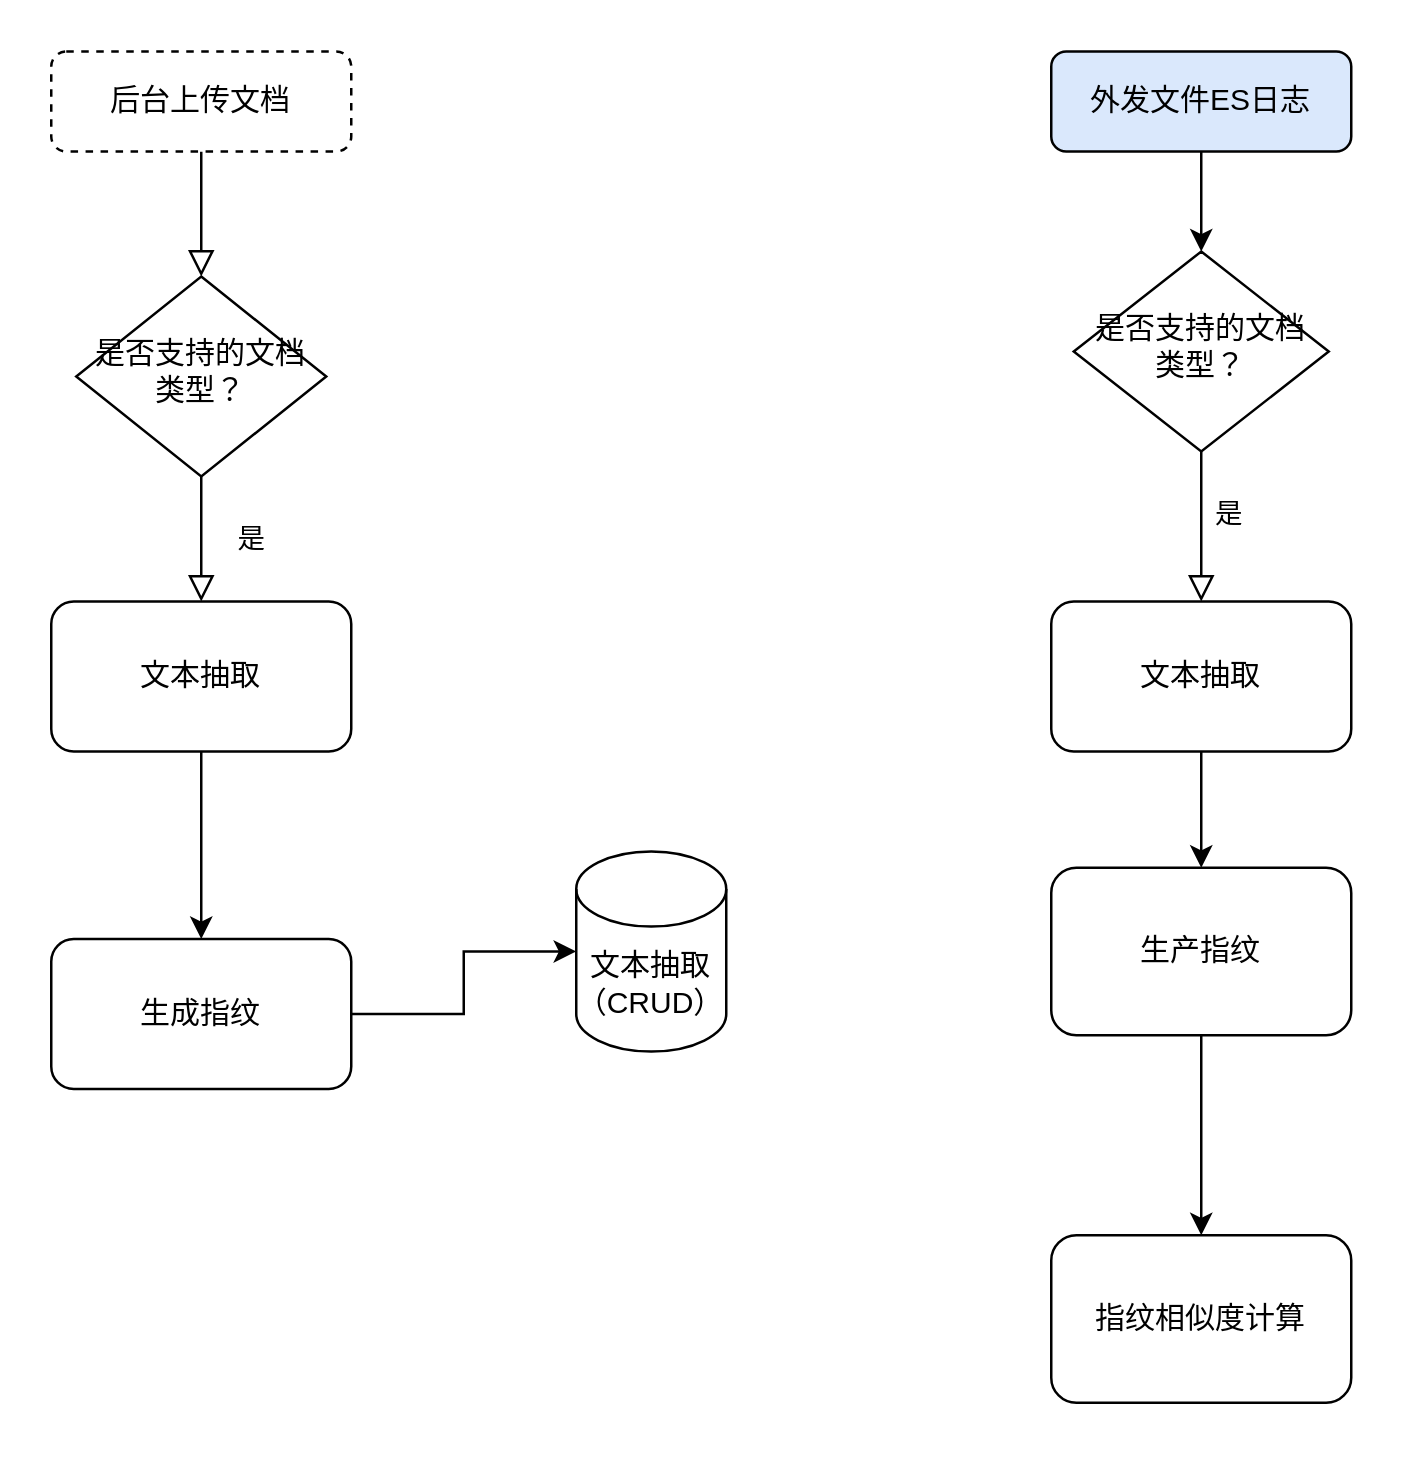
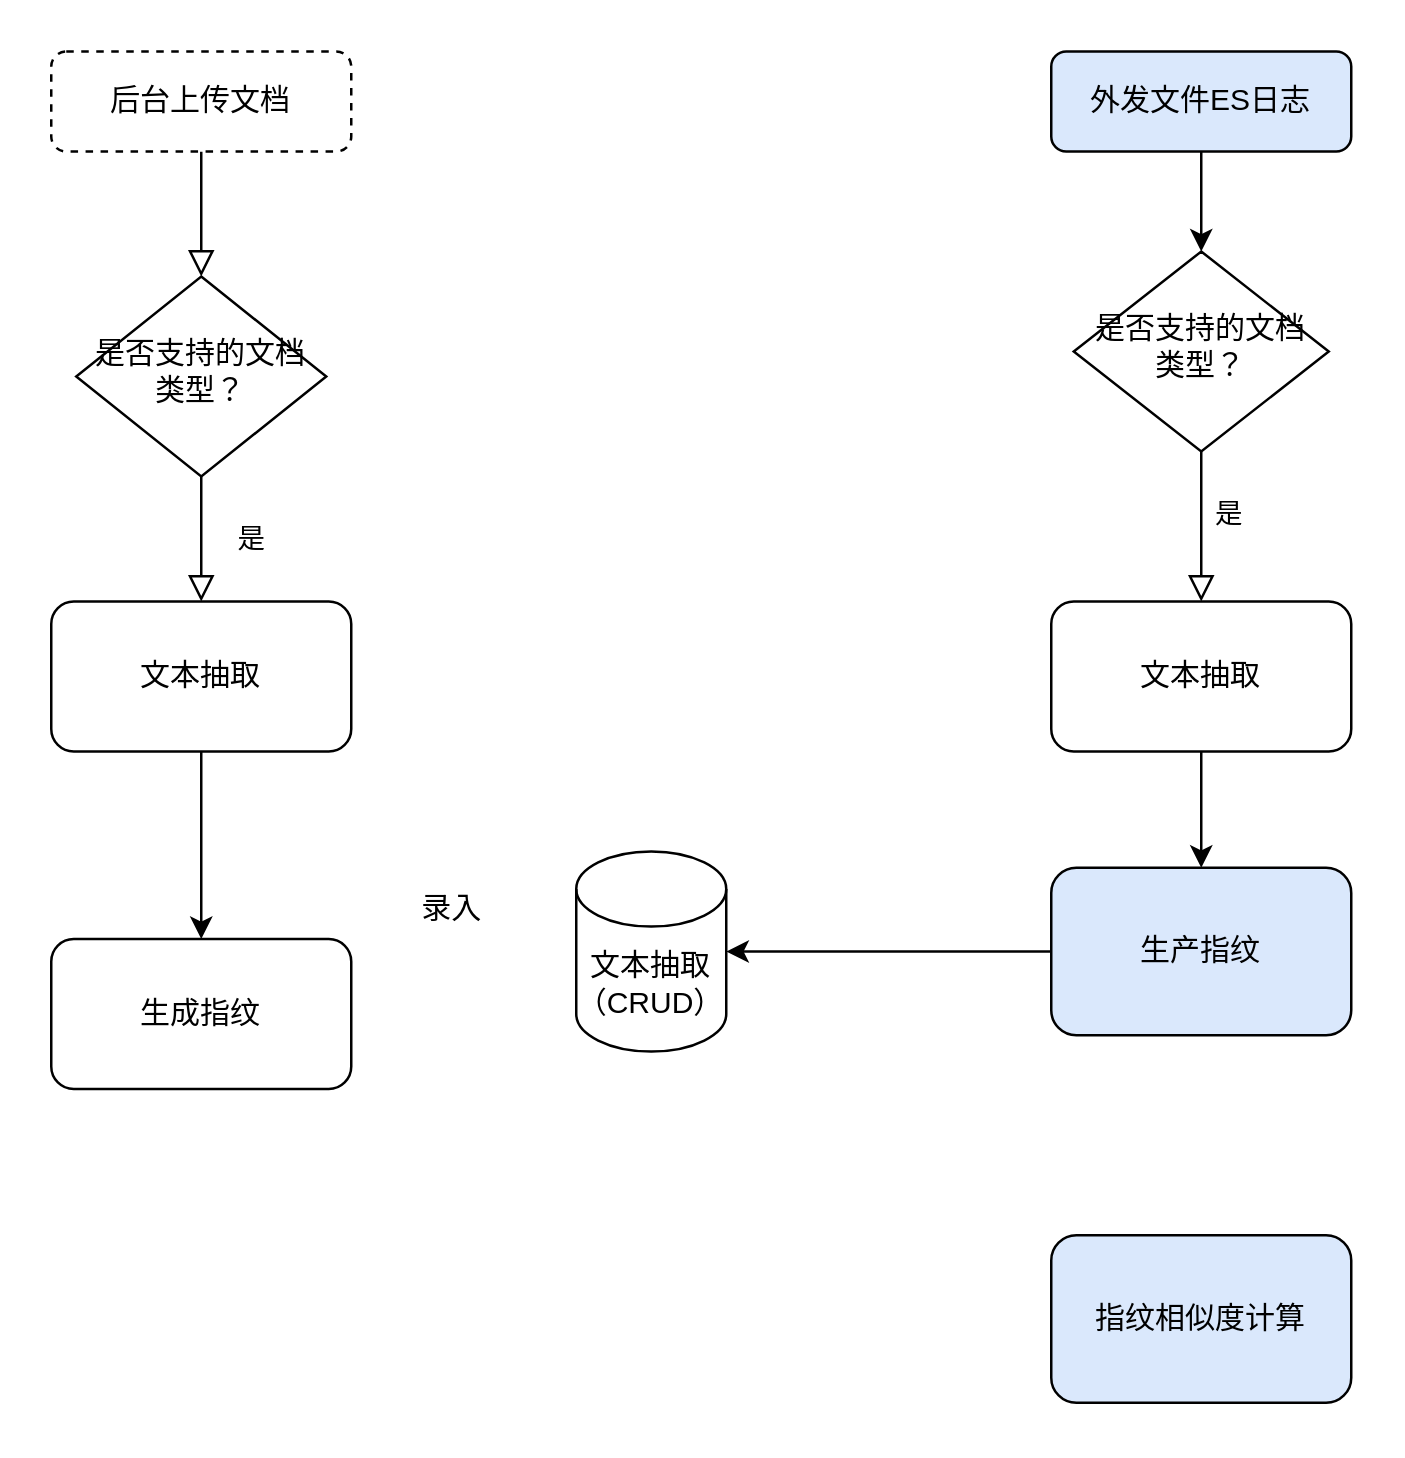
node "录入": added
node "生产指纹": fillcolor #ffffff -> #dae8fc
edge "生成指纹" -> "文本抽取（CRUD）": removed
edge "生产指纹" -> "指纹相似度计算": now "生产指纹" -> "文本抽取（CRUD）"
node "指纹相似度计算": fillcolor #ffffff -> #dae8fc
